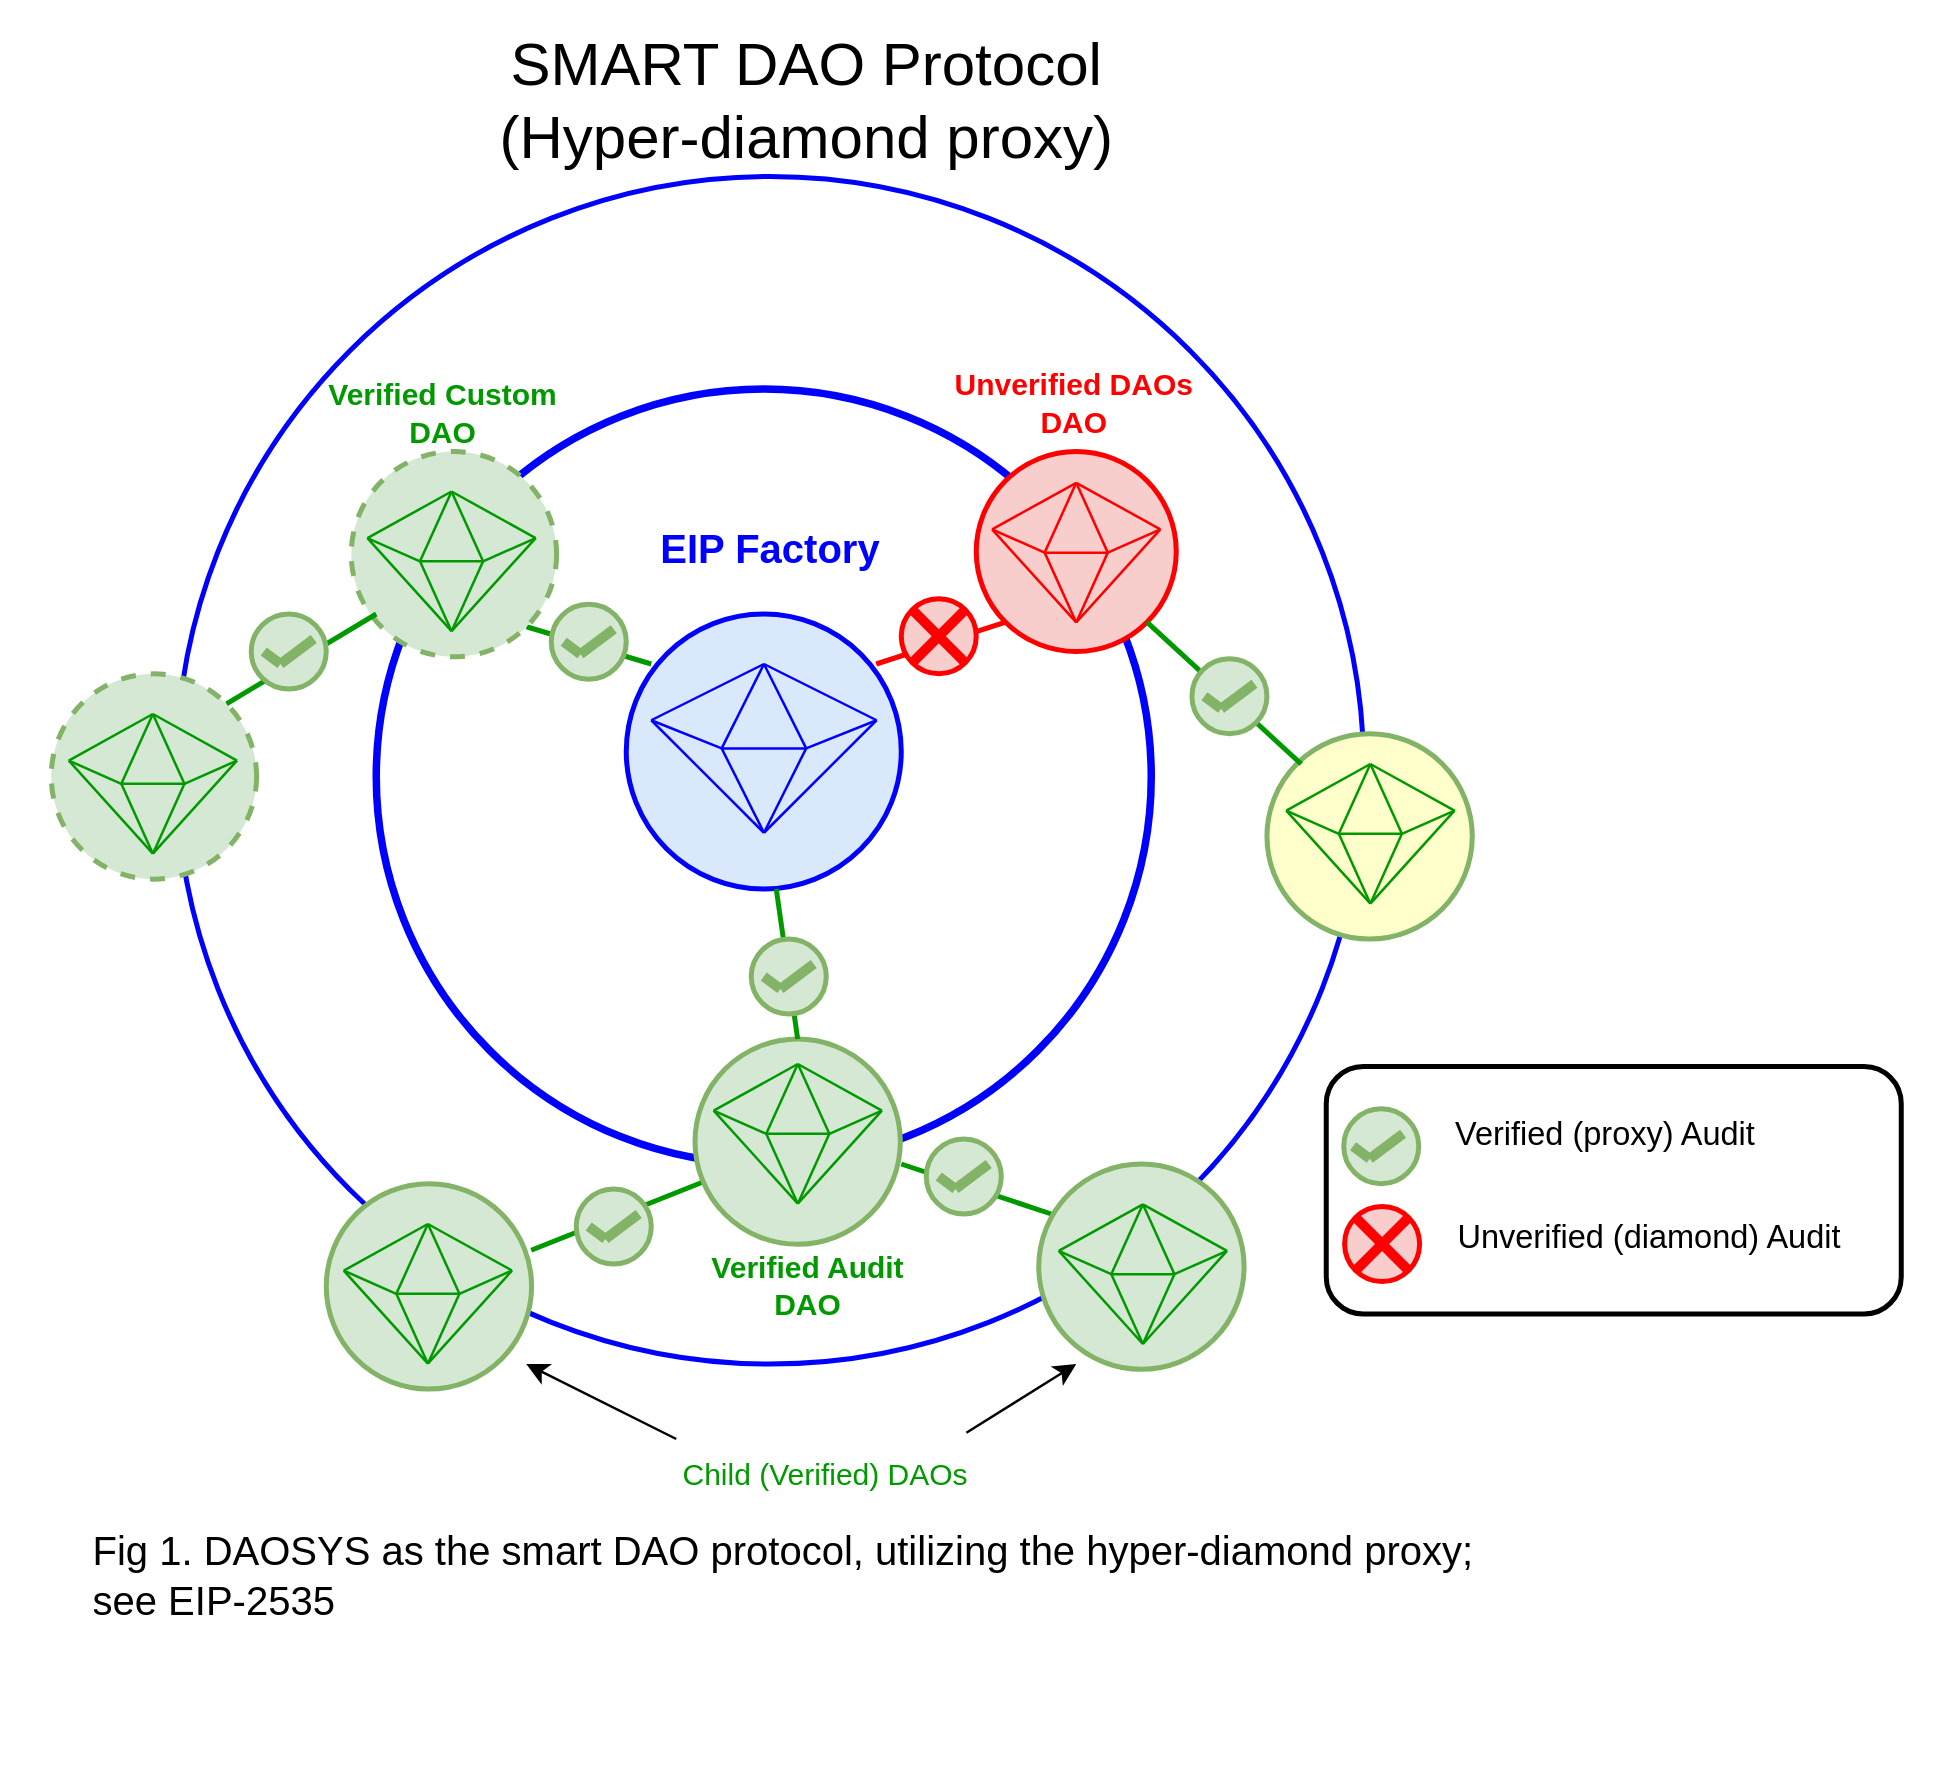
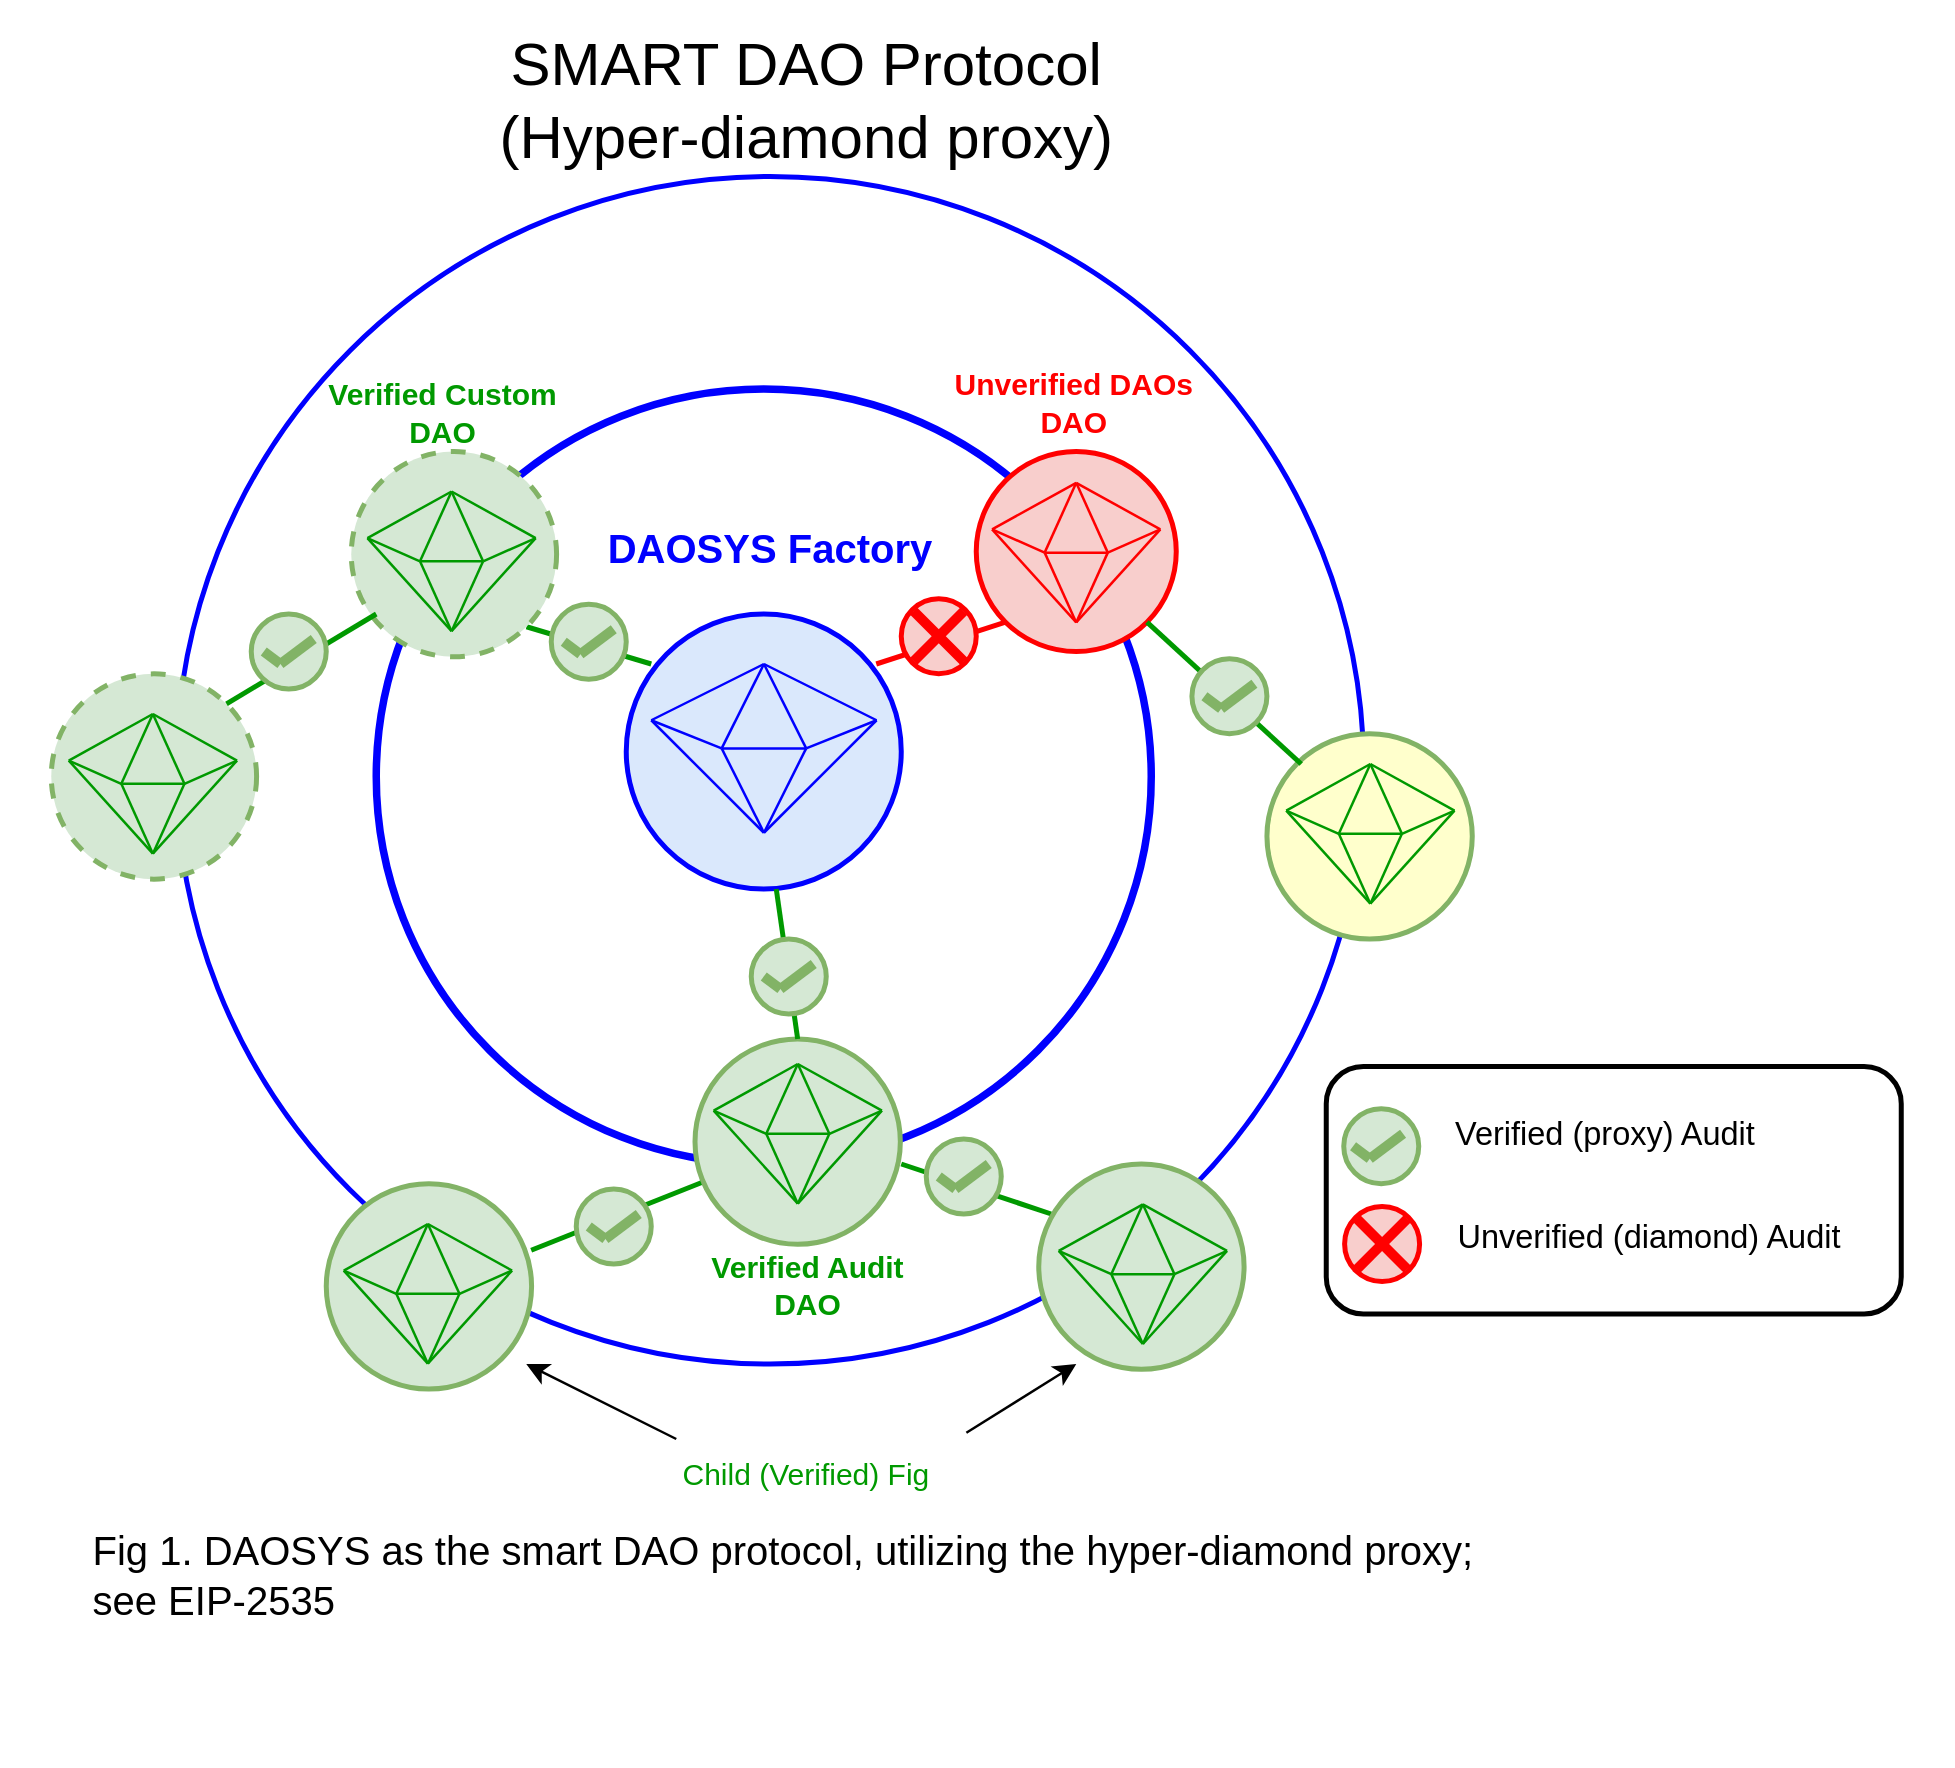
node "EIP Factory": label "EIP Factory" -> "DAOSYS Factory"
node "Child (Verified) DAOs": label "Child (Verified) DAOs" -> "Child (Verified) Fig"
